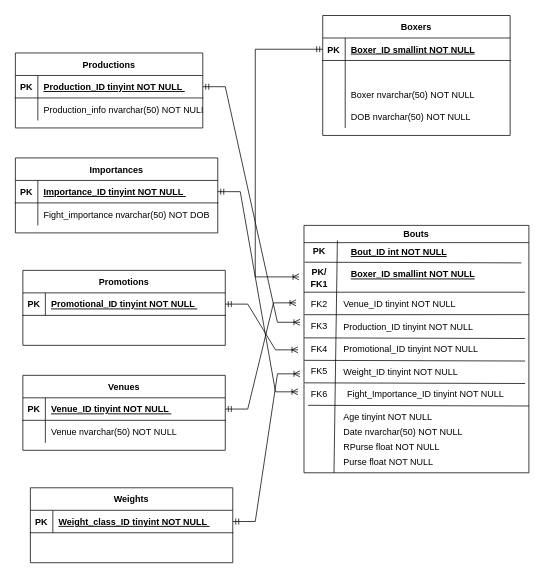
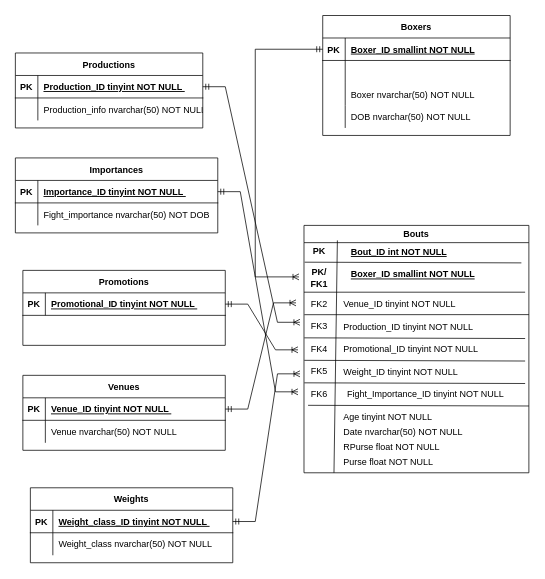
node "Weight_class nvarchar(50) NOT NULL": added
